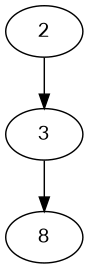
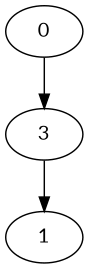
node "2": label "2" -> "0"
node "8": label "8" -> "1"
